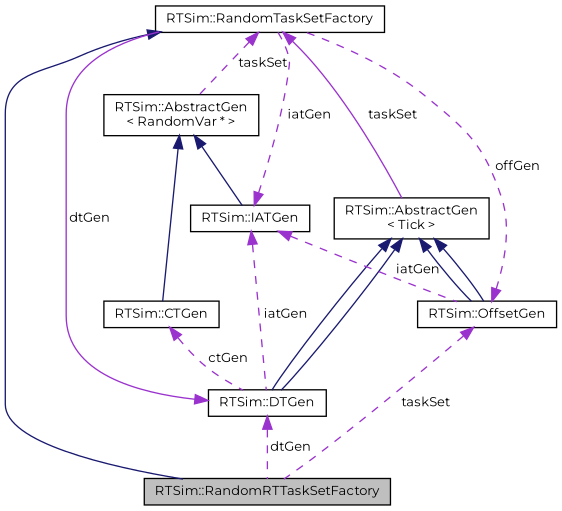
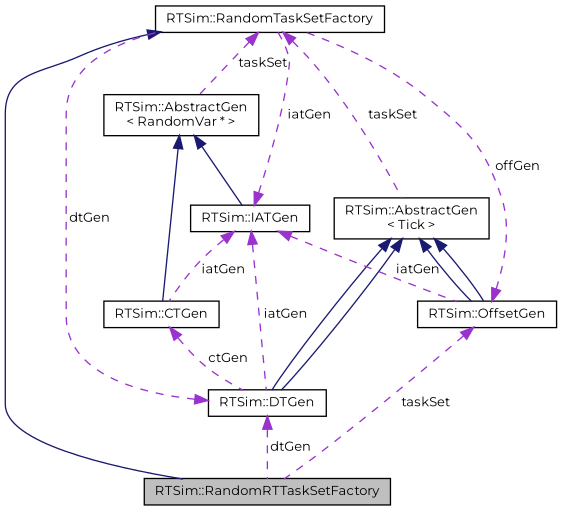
edge "RTSim::AbstractGen < Tick >" -> "RTSim::RandomTaskSetFactory": style solid -> dashed
edge "RTSim::RandomTaskSetFactory" -> "RTSim::DTGen": style solid -> dashed
edge "RTSim::CTGen" -> "RTSim::IATGen": added, label "iatGen"
